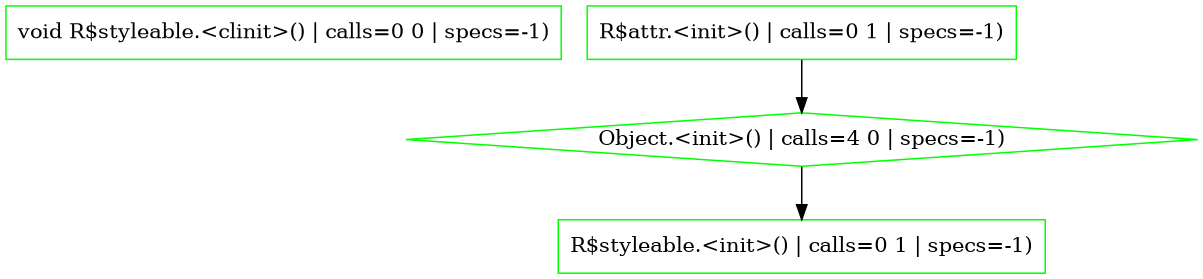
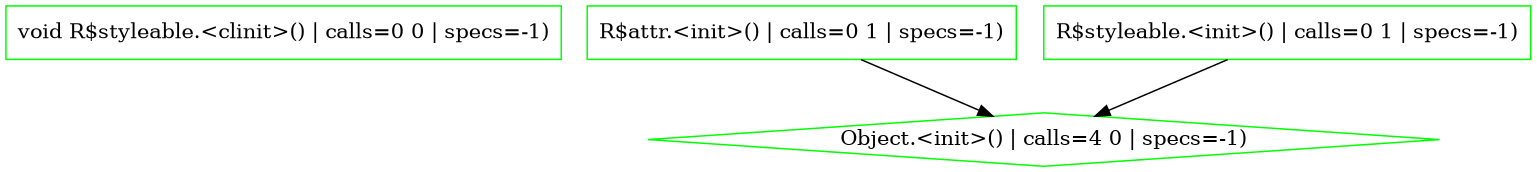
edge "Object.<init>() | calls=4 0 | specs=-1)" -> "R$styleable.<init>() | calls=0 1 | specs=-1)": reversed
